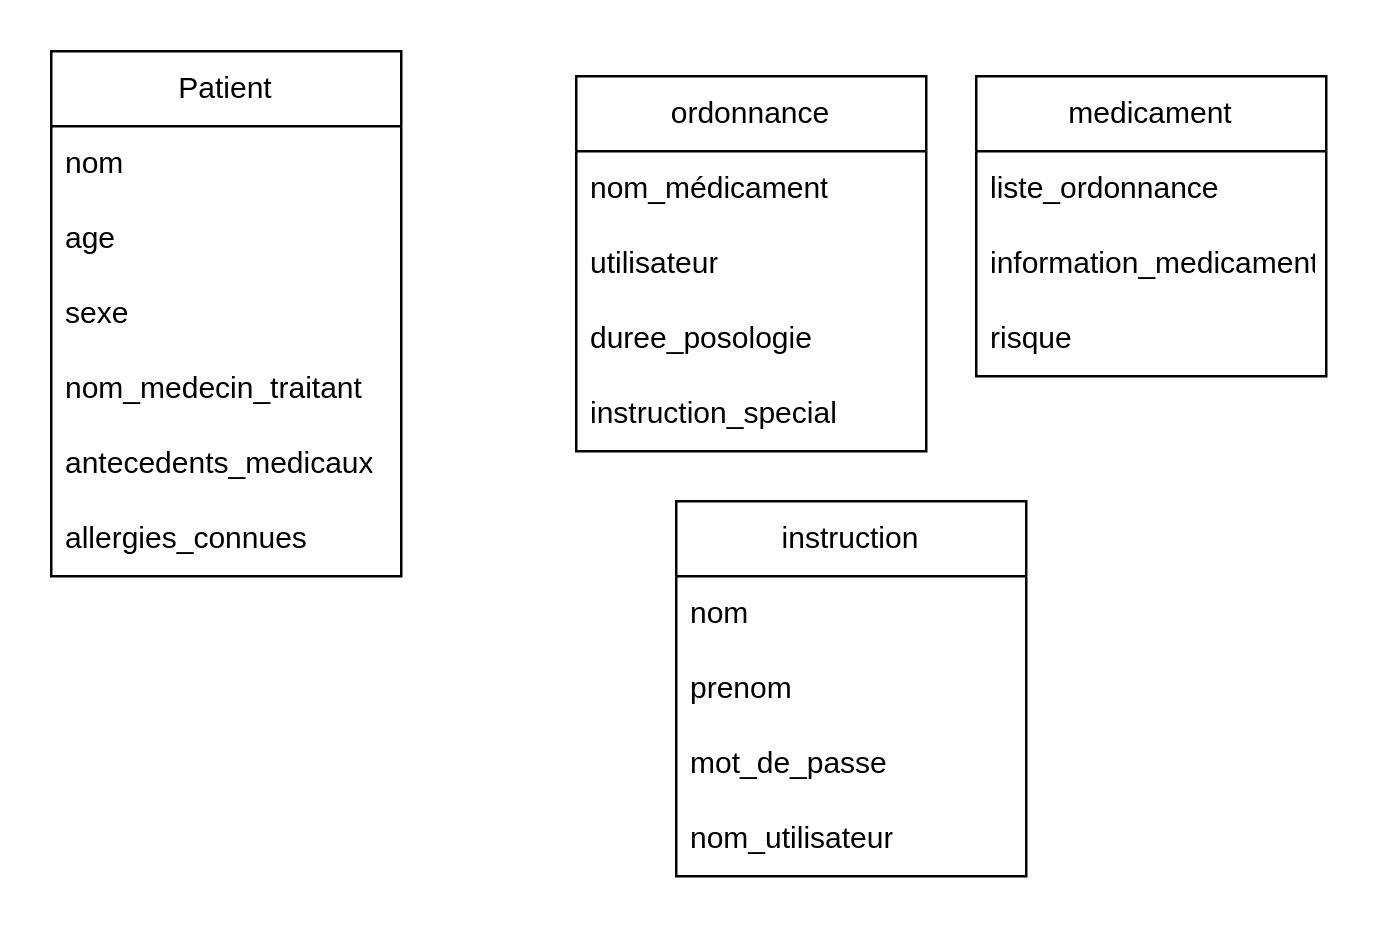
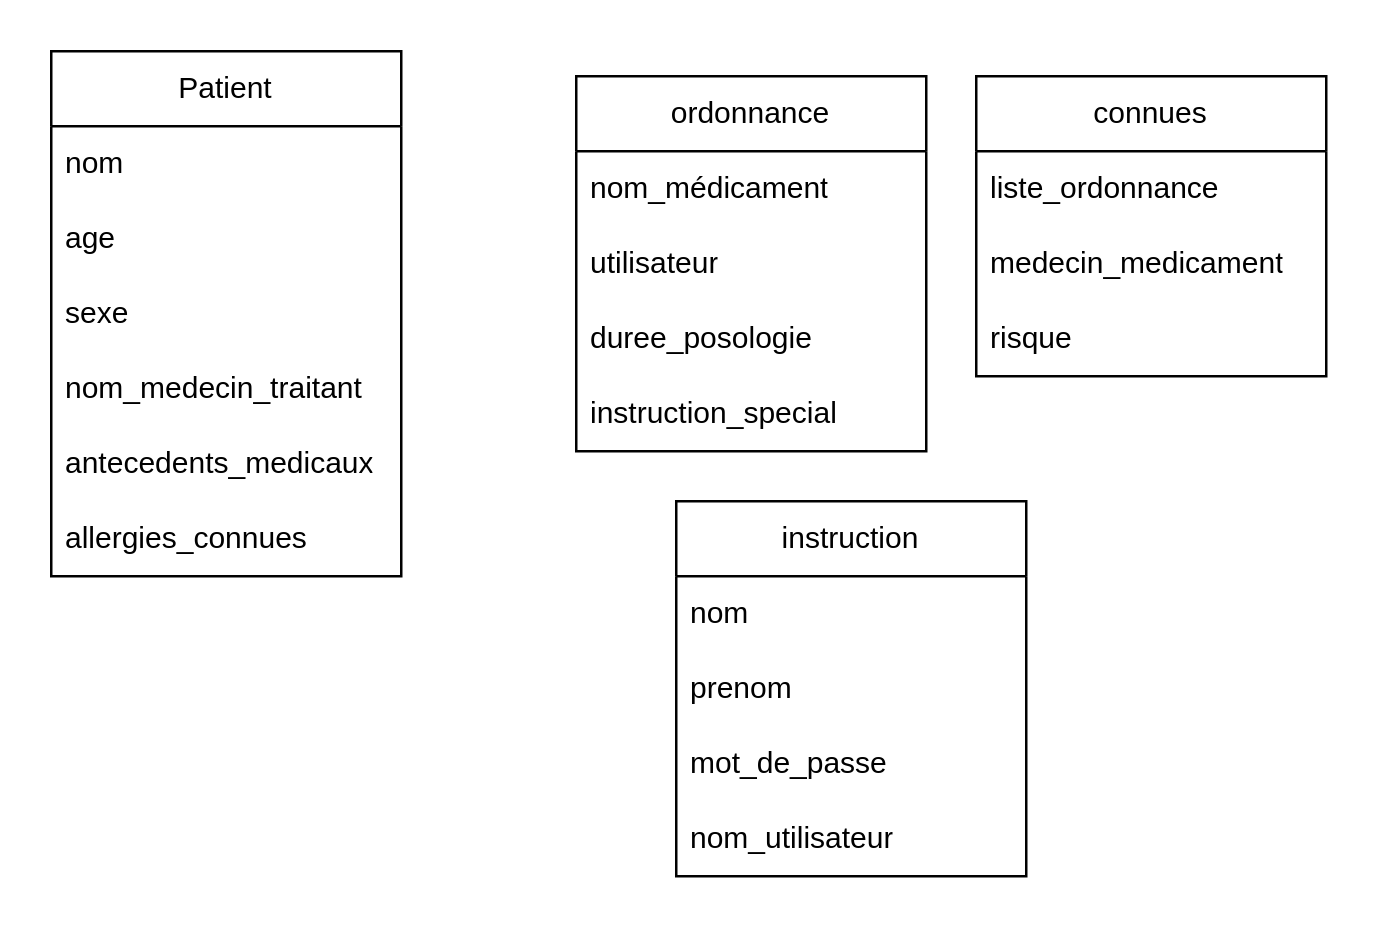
node "medicament": label "medicament" -> "connues"
node "information_medicament": label "information_medicament" -> "medecin_medicament"
